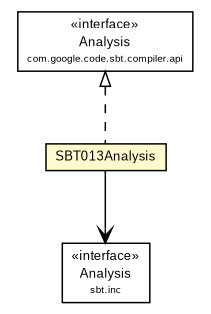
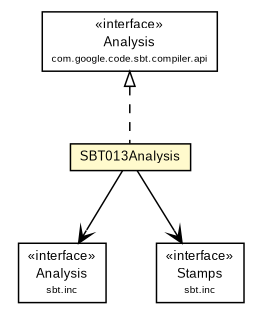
node "Stamps": added
